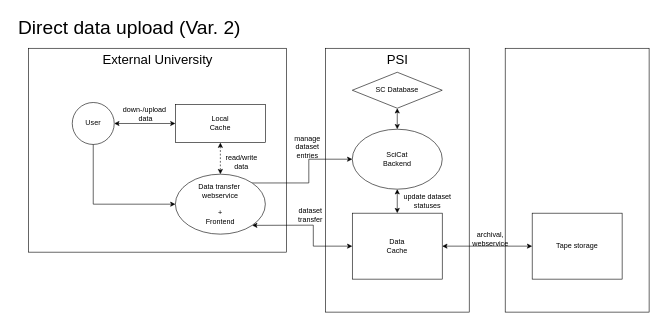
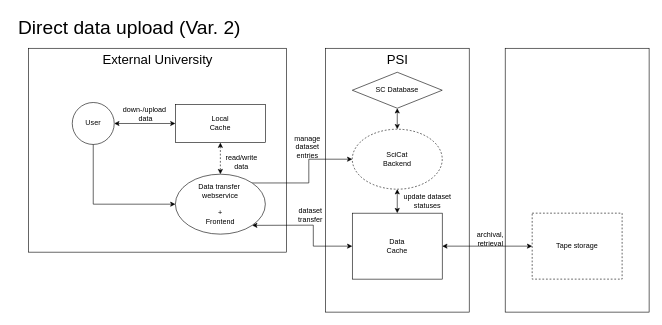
node "SciCat Backend": style solid -> dashed
node "archival, webservice": label "archival, webservice" -> "archival, retrieval"
node "Tape storage": style solid -> dashed
